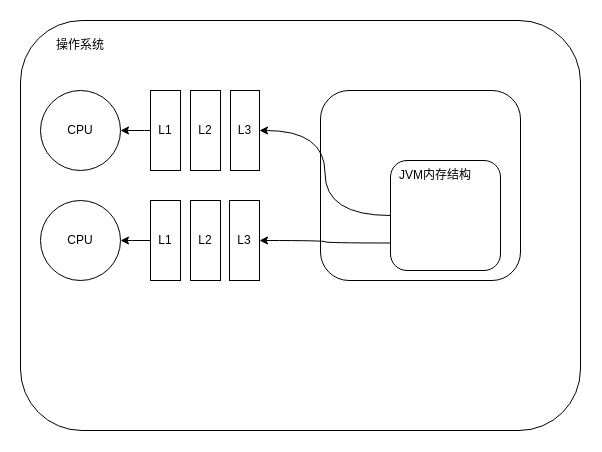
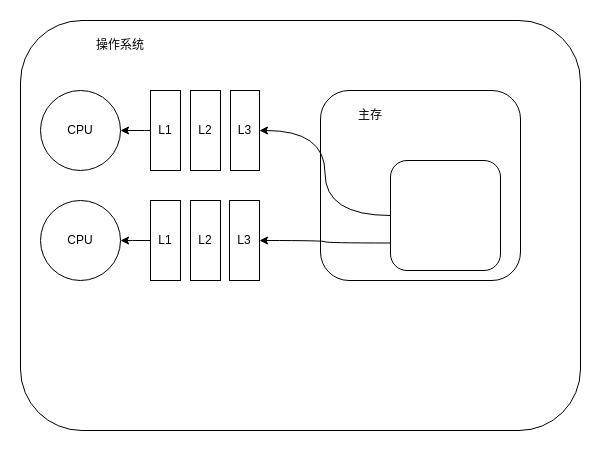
node "操作系统": moved (81, 46) -> (121, 46)
node "主存": added
node "JVM内存结构": removed
